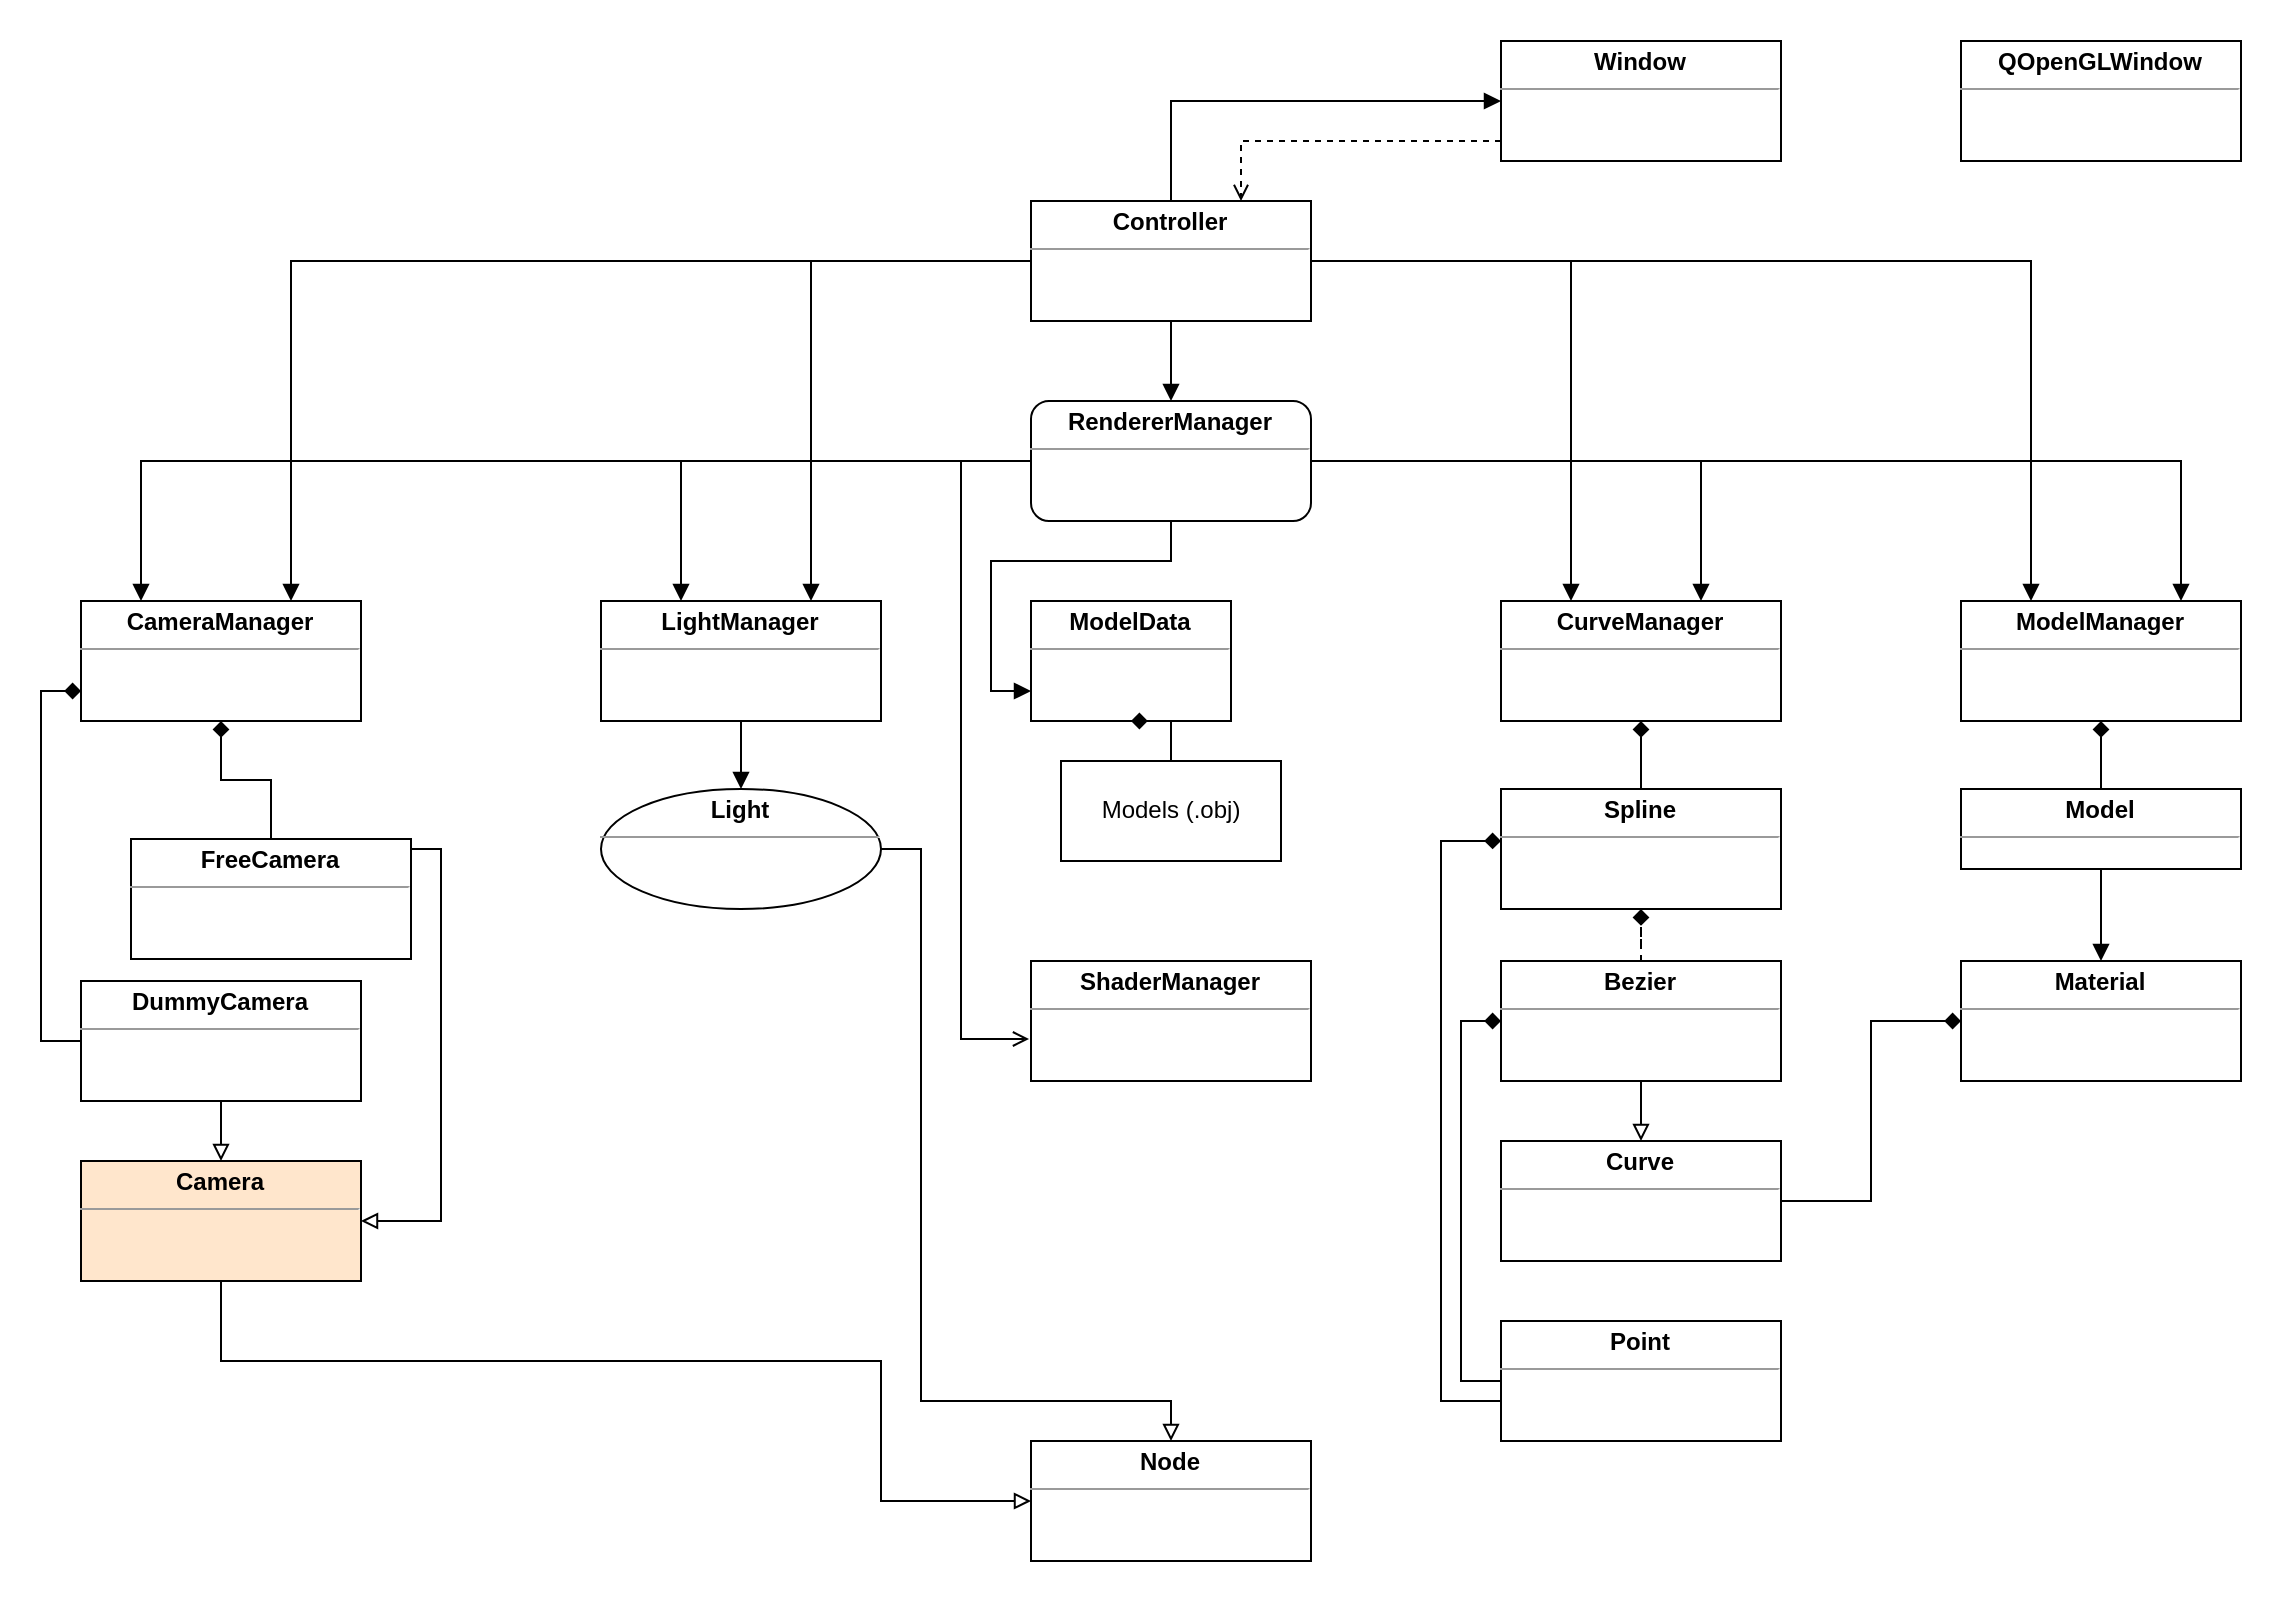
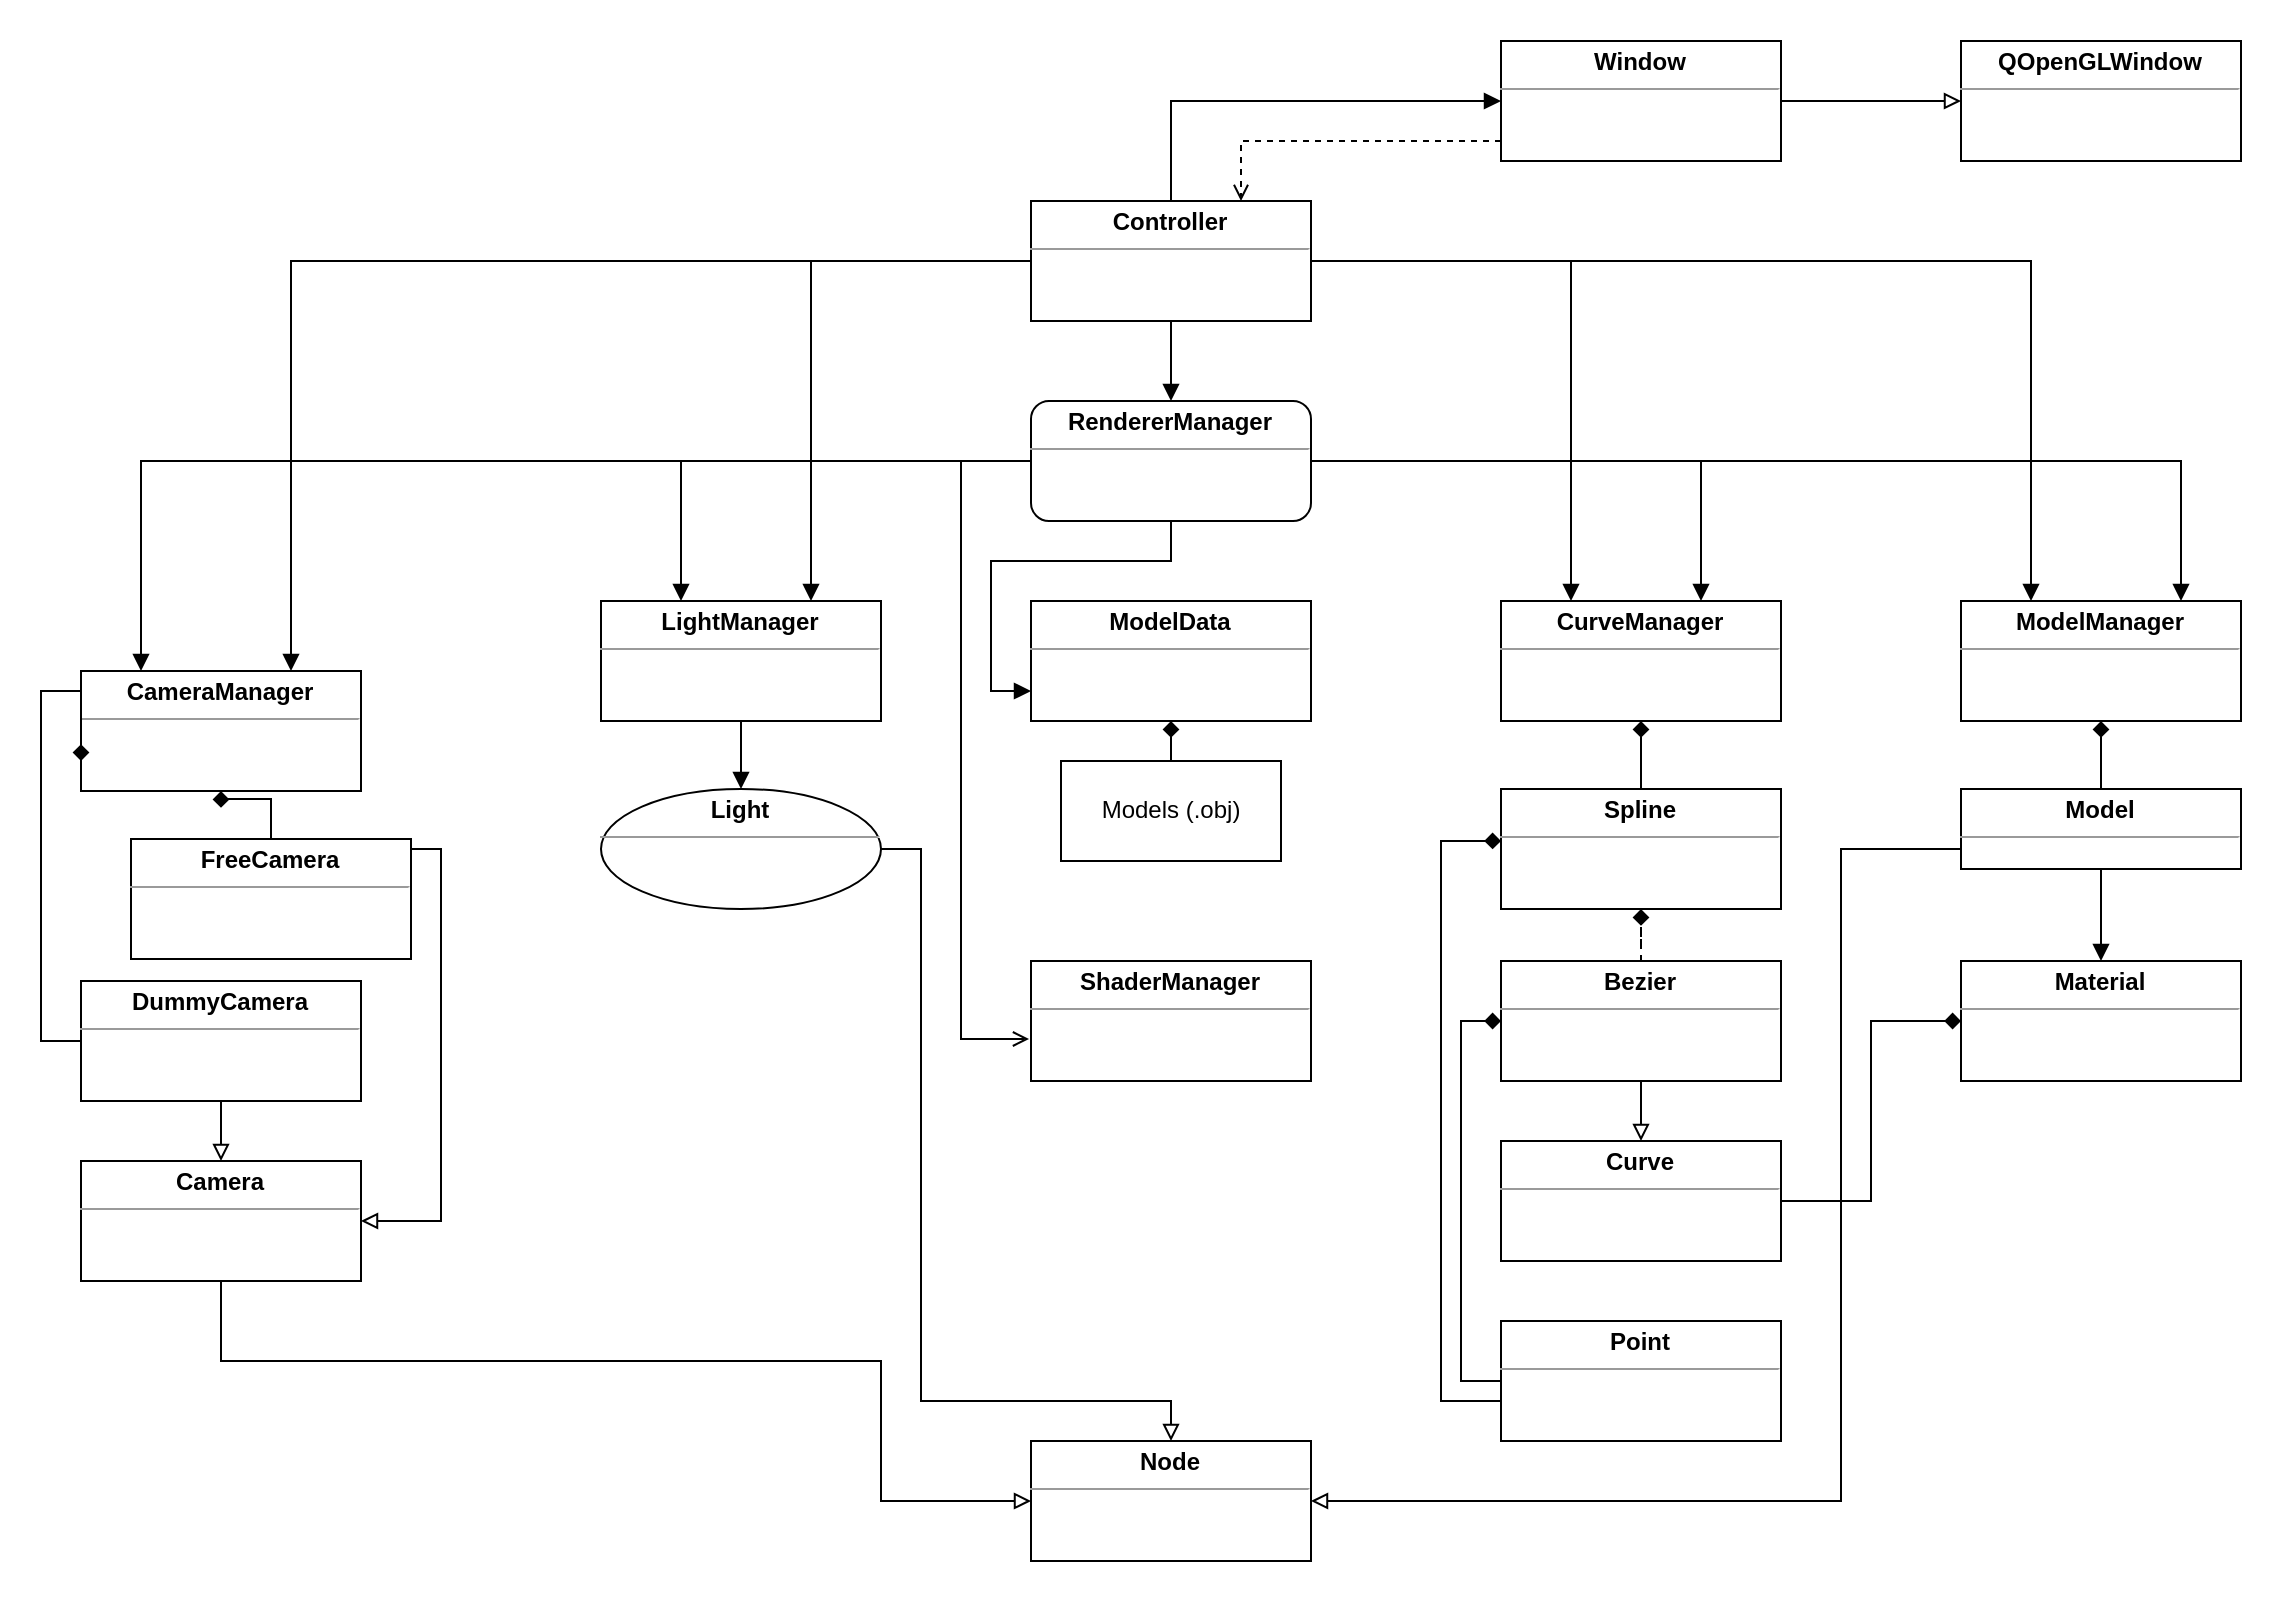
edge "Window" -> "QOpenGLWindow": added
node "CameraManager": moved (221, 661) -> (221, 731)
node "ModelData": size 200x120 -> 280x120
node "Camera": fillcolor #ffe6cc -> #ffffff
edge "Model" -> "Node": added
